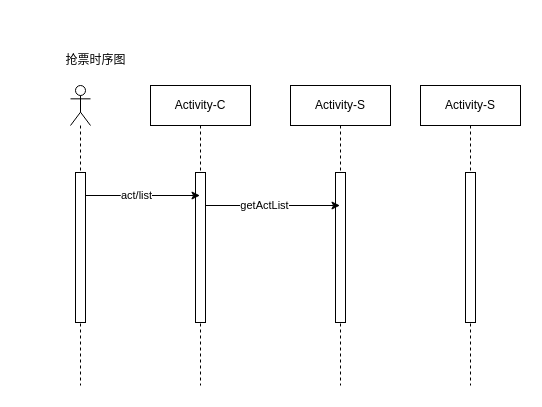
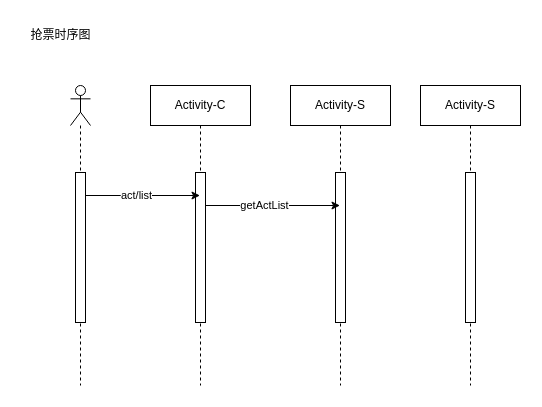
node "抢票时序图": moved (96, 61) -> (61, 36)
